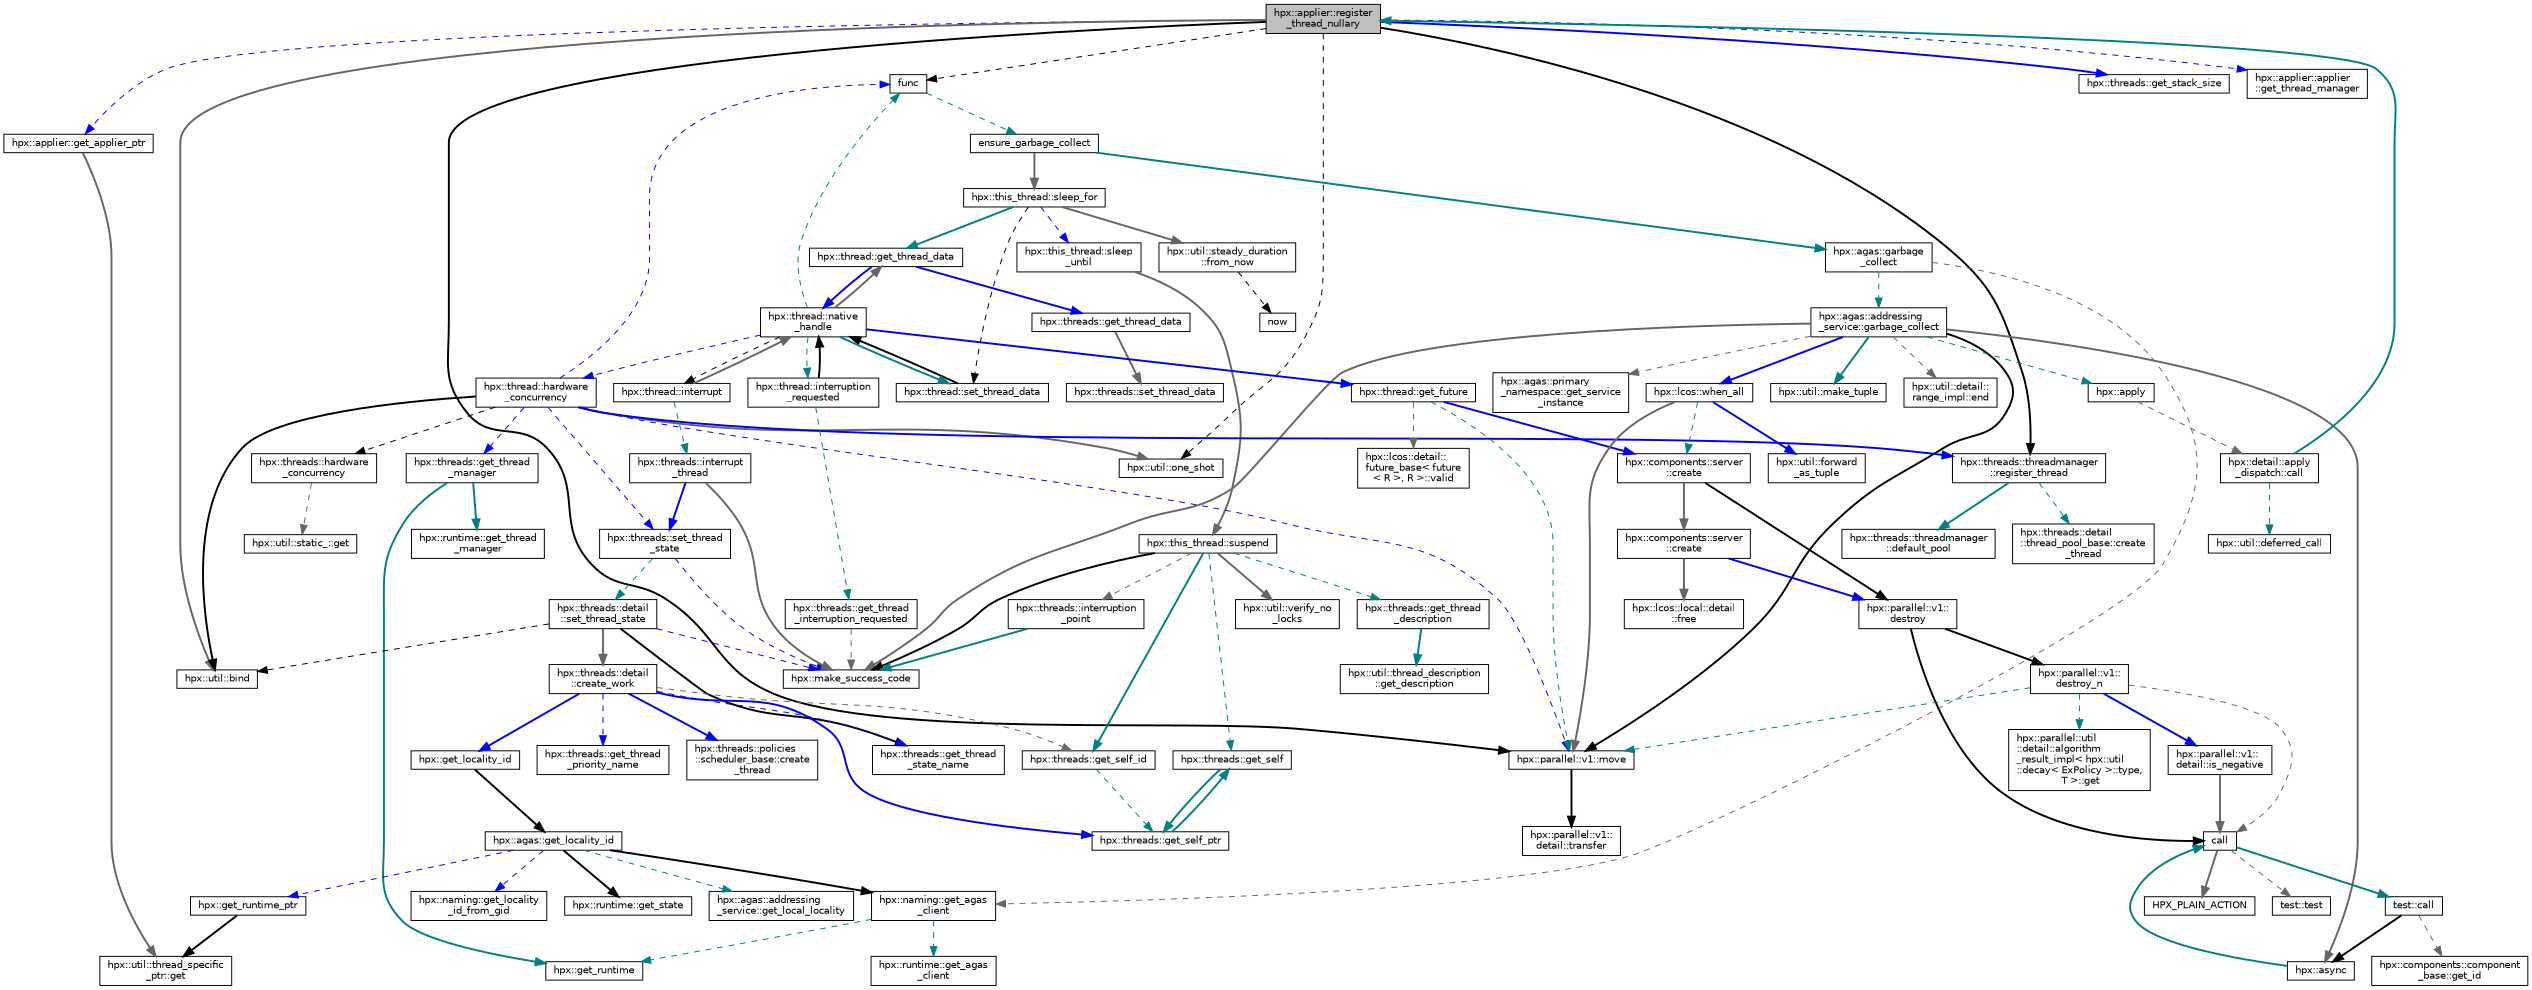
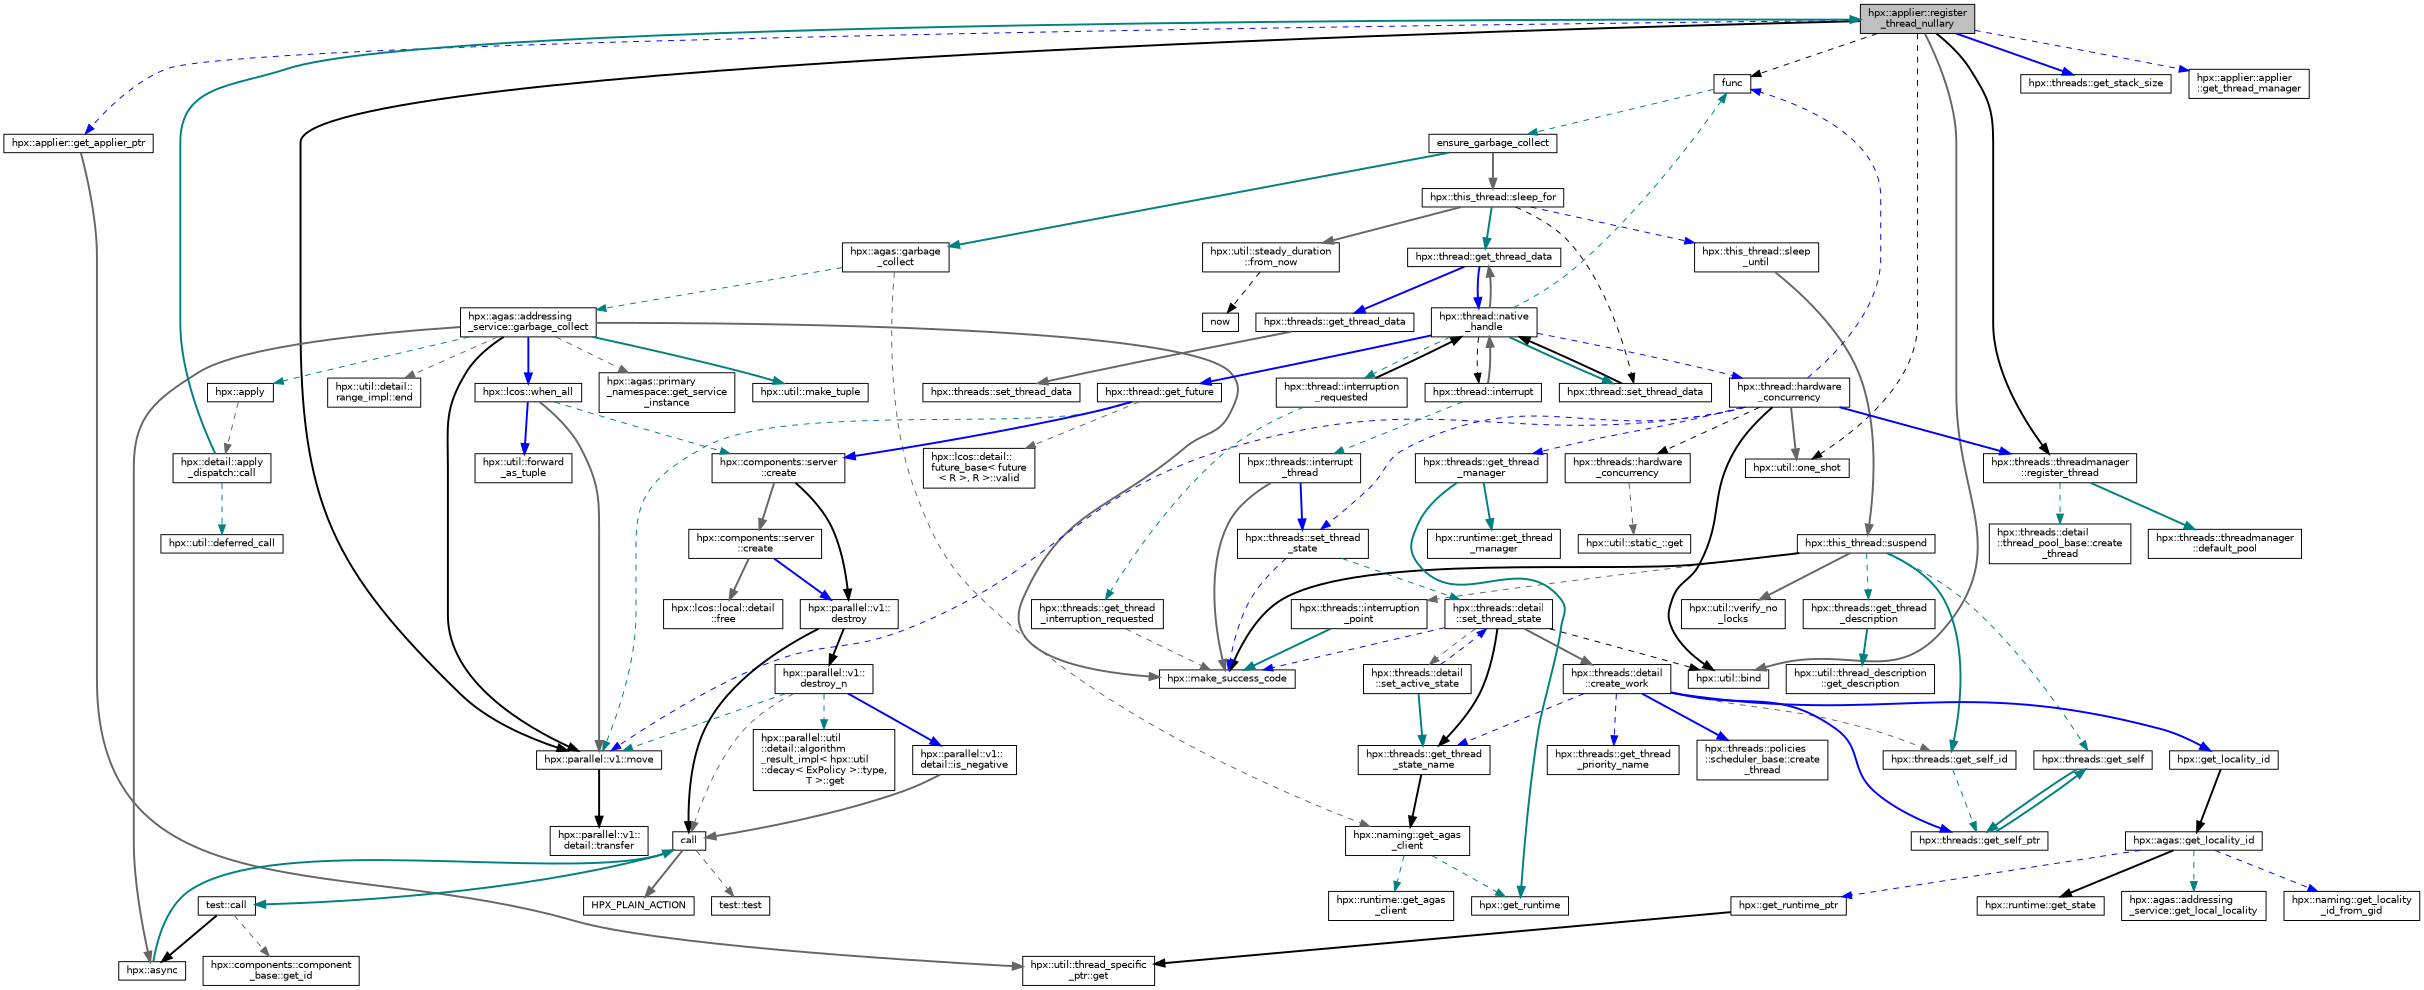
node "hpx::threads::detail ::set_active_state": added
edge "hpx::agas::get_locality_id" -> "hpx::naming::get_agas _client": now "hpx::threads::get_thread _state_name" -> "hpx::naming::get_agas _client"
